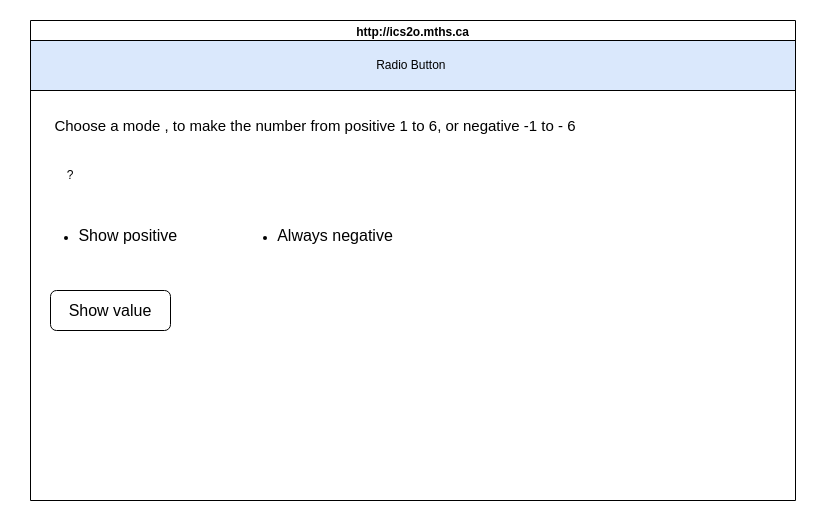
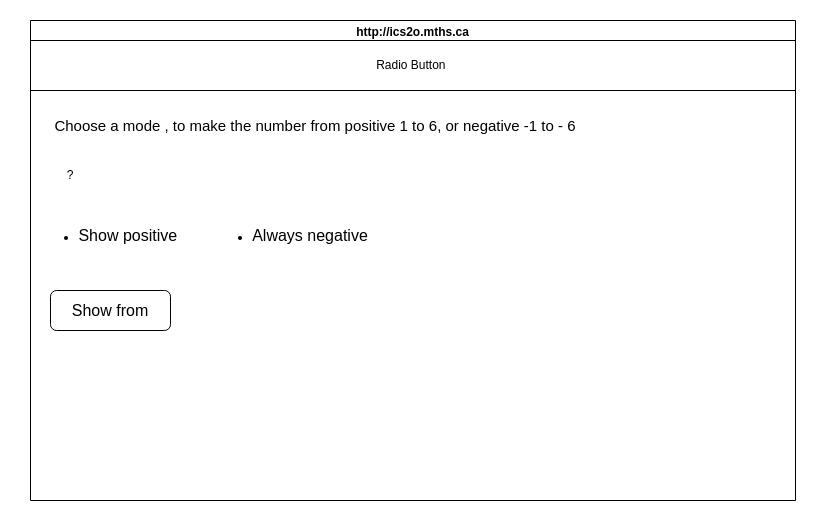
node "Radio Button": fillcolor #dae8fc -> #ffffff
node "Always negative": moved (316, 236) -> (291, 236)
node "Show value": label "Show value" -> "Show from"
